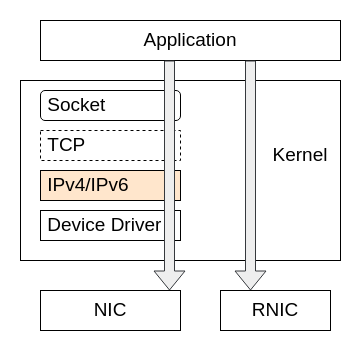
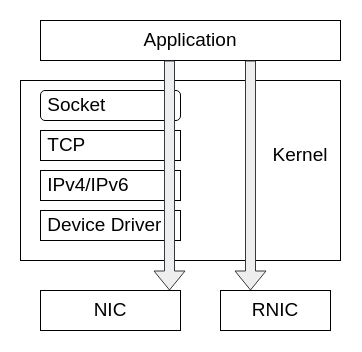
node "TCP": style dashed -> solid
node "IPv4/IPv6": fillcolor #ffe6cc -> #ffffff
